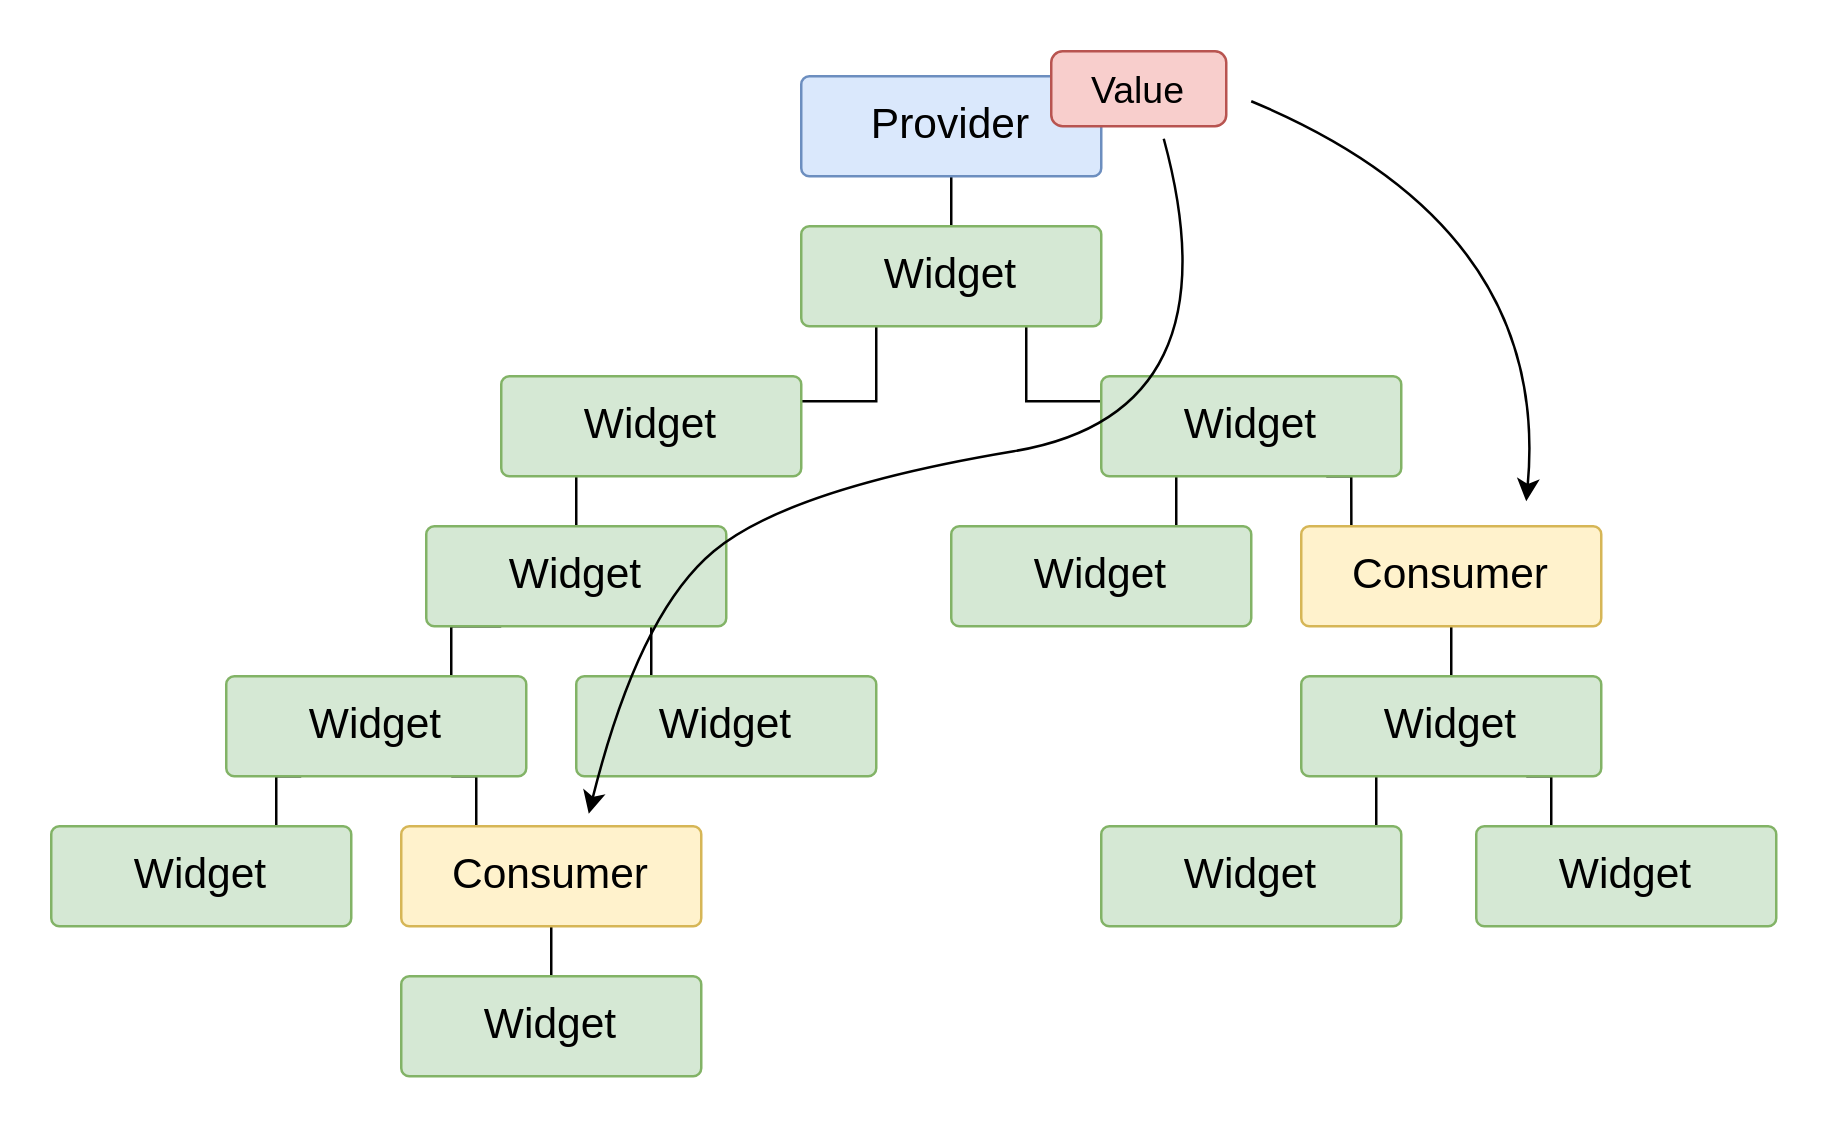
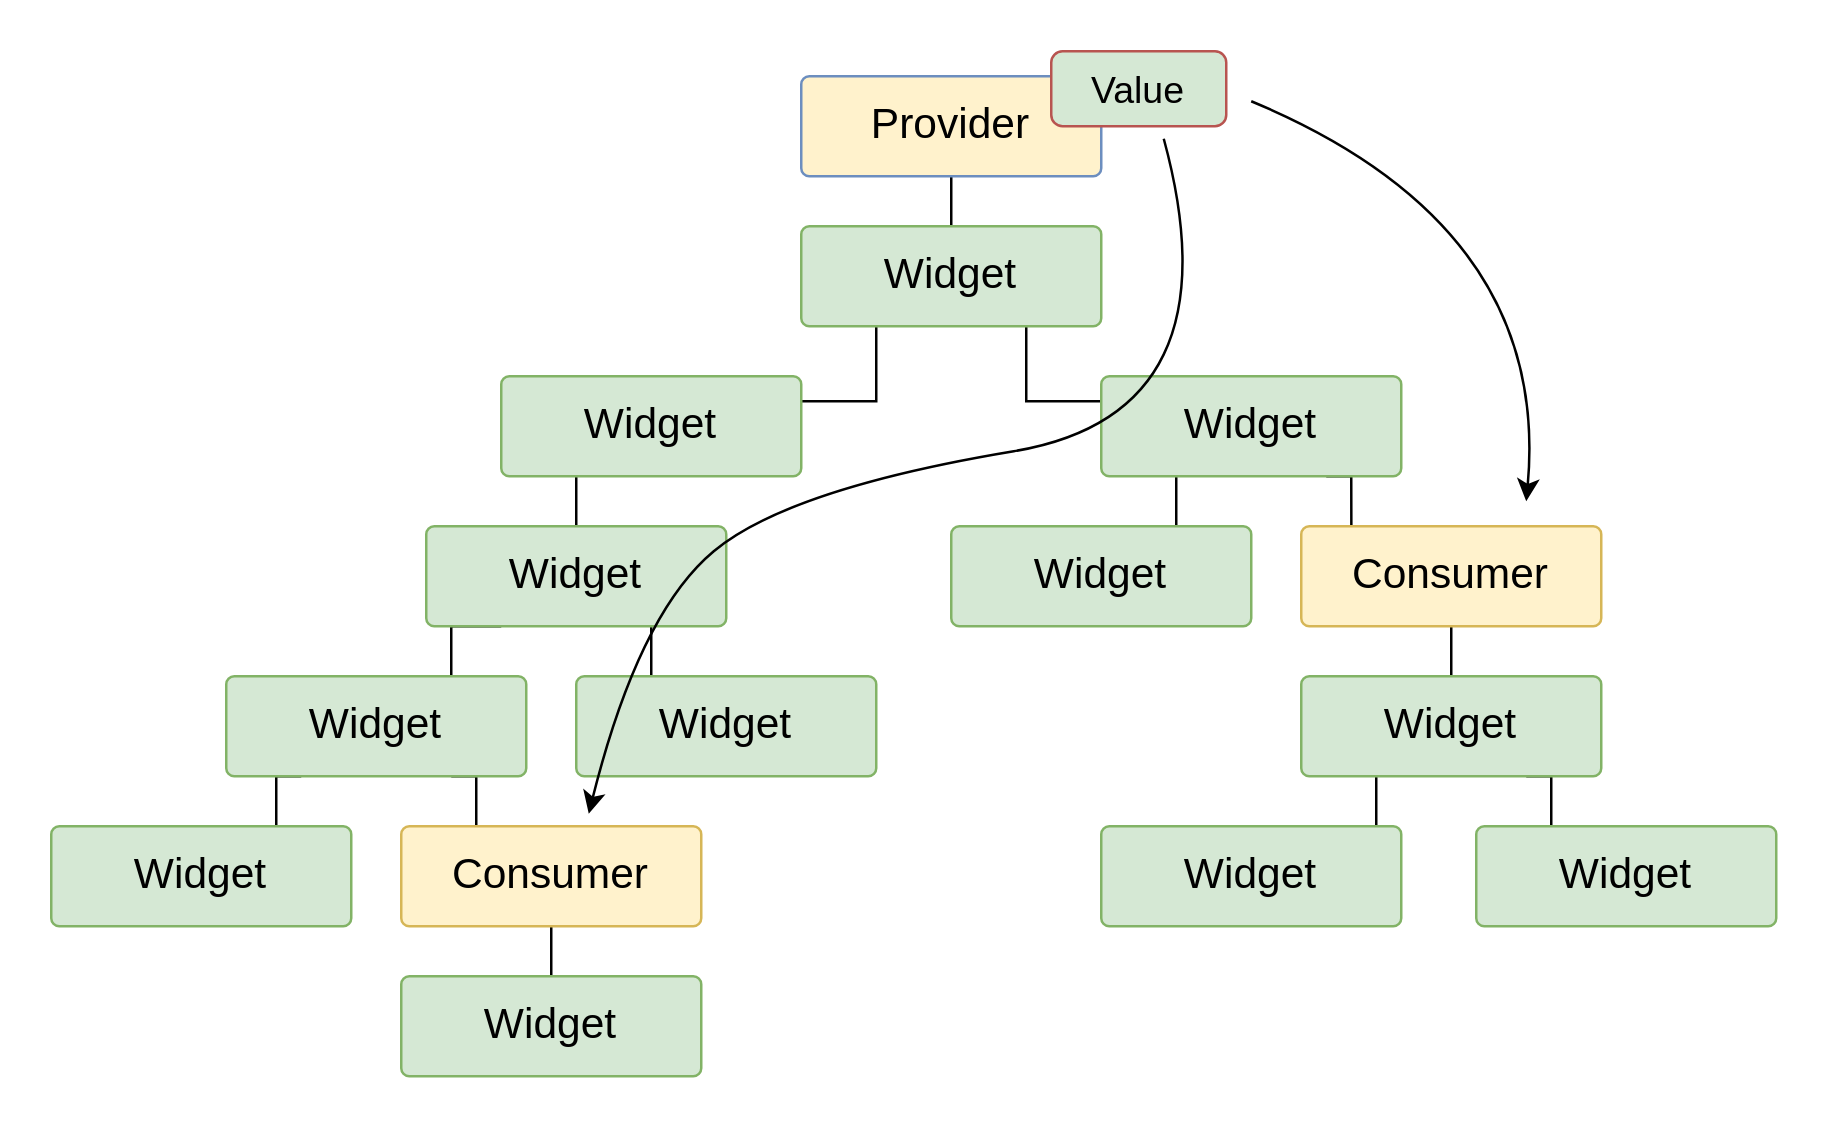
node "Value": fillcolor #f8cecc -> #d5e8d4
node "Provider": fillcolor #dae8fc -> #fff2cc
